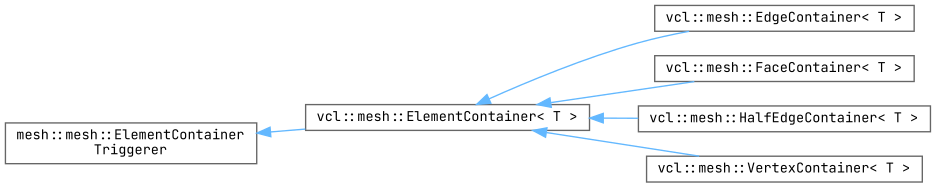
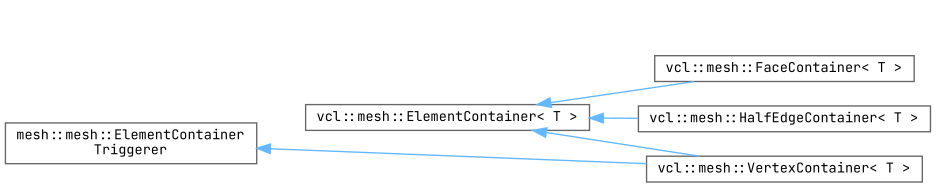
node "vcl::mesh::EdgeContainer< T >": removed
edge "vcl::mesh::ElementContainer< T >" -> "mesh::mesh::ElementContainer Triggerer": now "vcl::mesh::VertexContainer< T >" -> "mesh::mesh::ElementContainer Triggerer"
